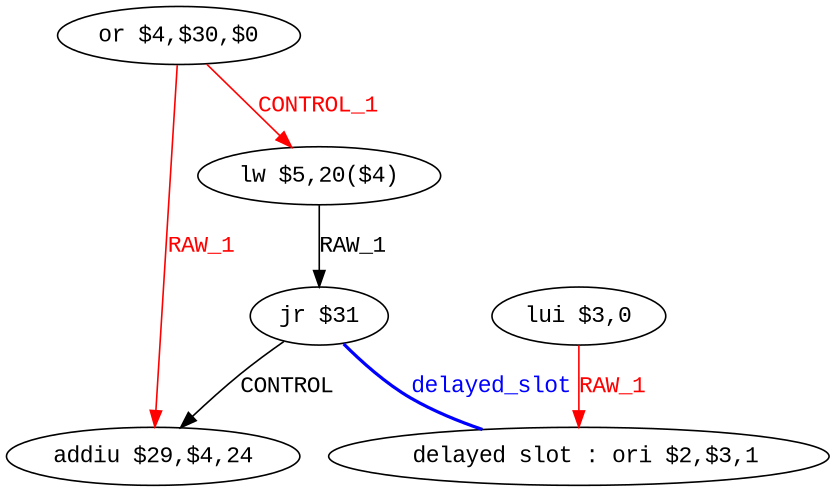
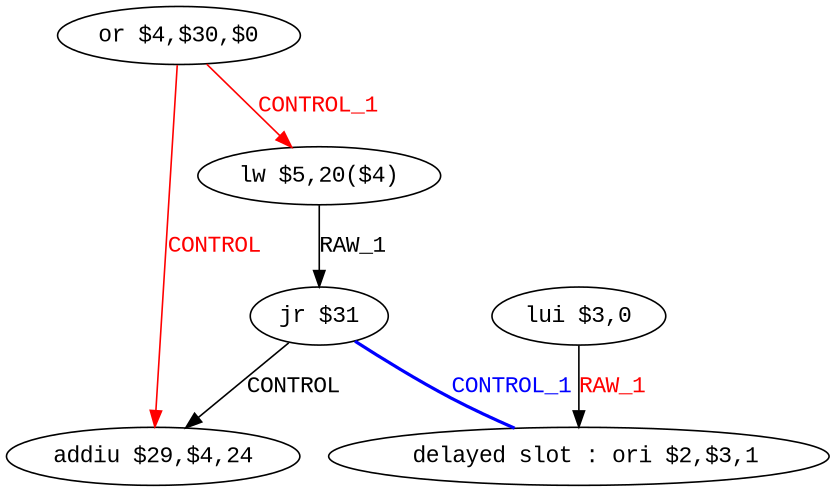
edge "or $4,$30,$0" -> "addiu $29,$4,24": label "RAW_1" -> "CONTROL"
edge "lui $3,0" -> "delayed slot : ori $2,$3,1": color red -> black
edge "jr $31" -- "delayed slot : ori $2,$3,1": label "delayed_slot" -> "CONTROL_1"
